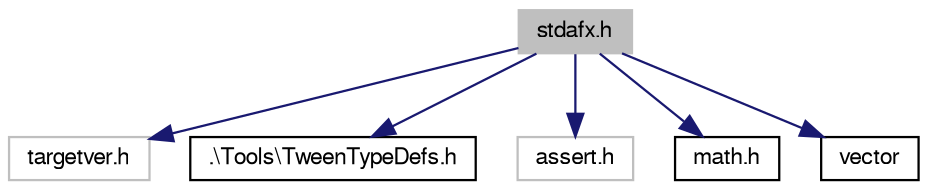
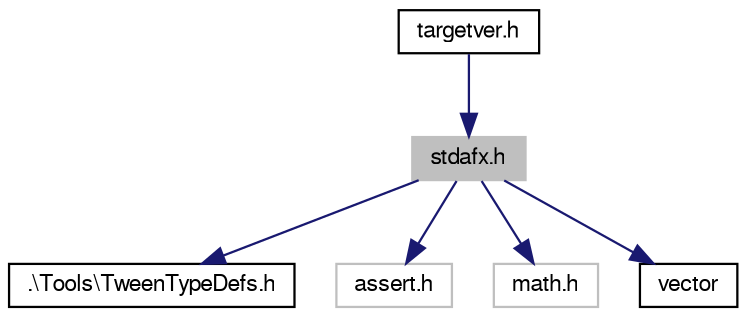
edge "stdafx.h" -> "targetver.h": reversed
node "targetver.h": color grey75 -> black
node "math.h": color black -> grey75
